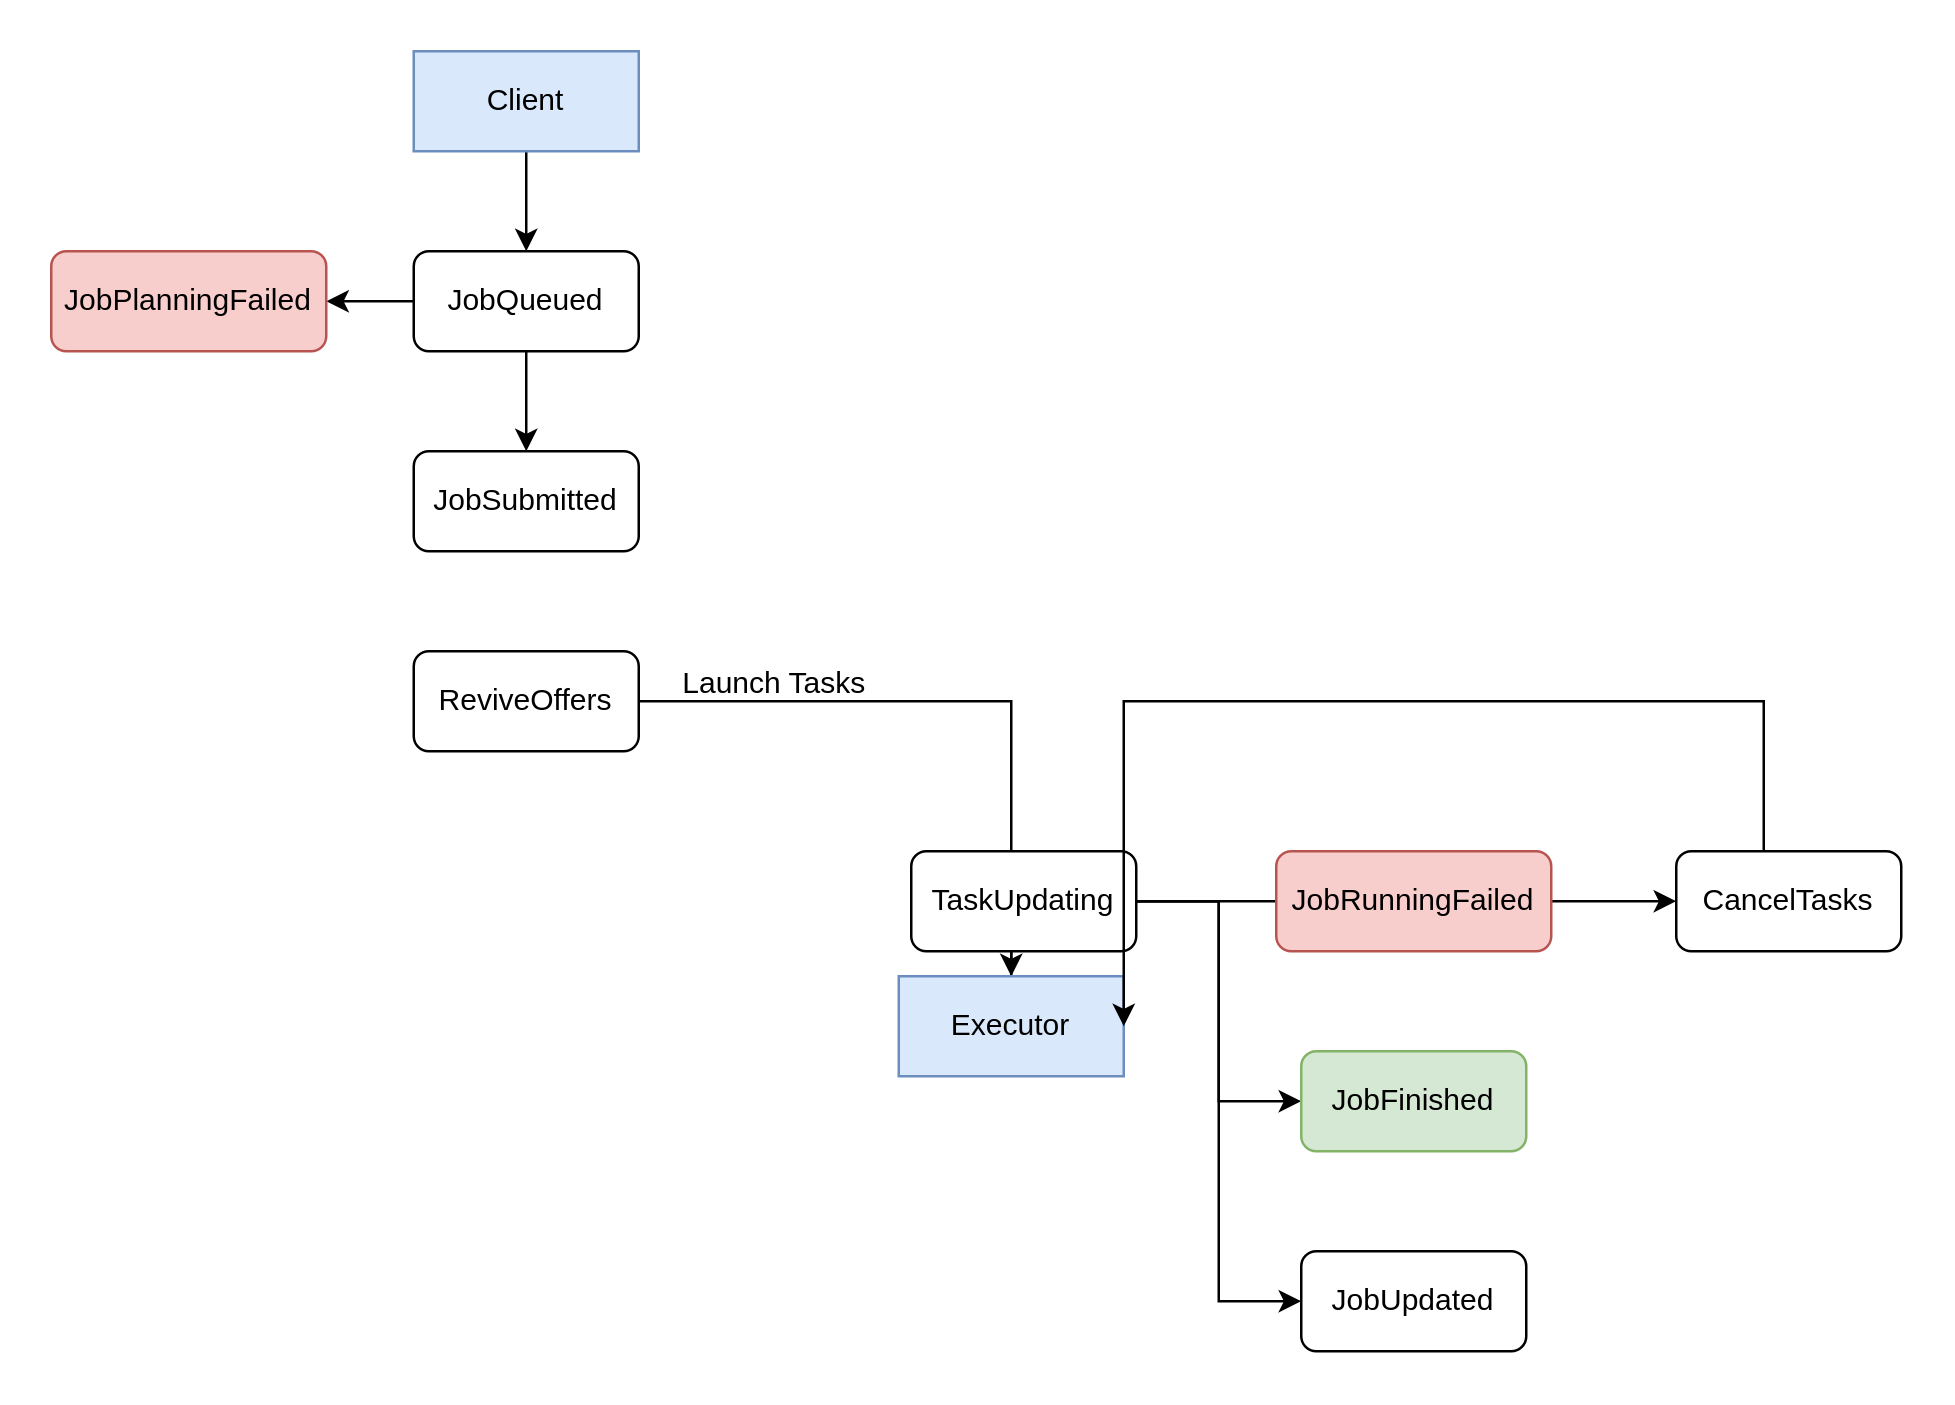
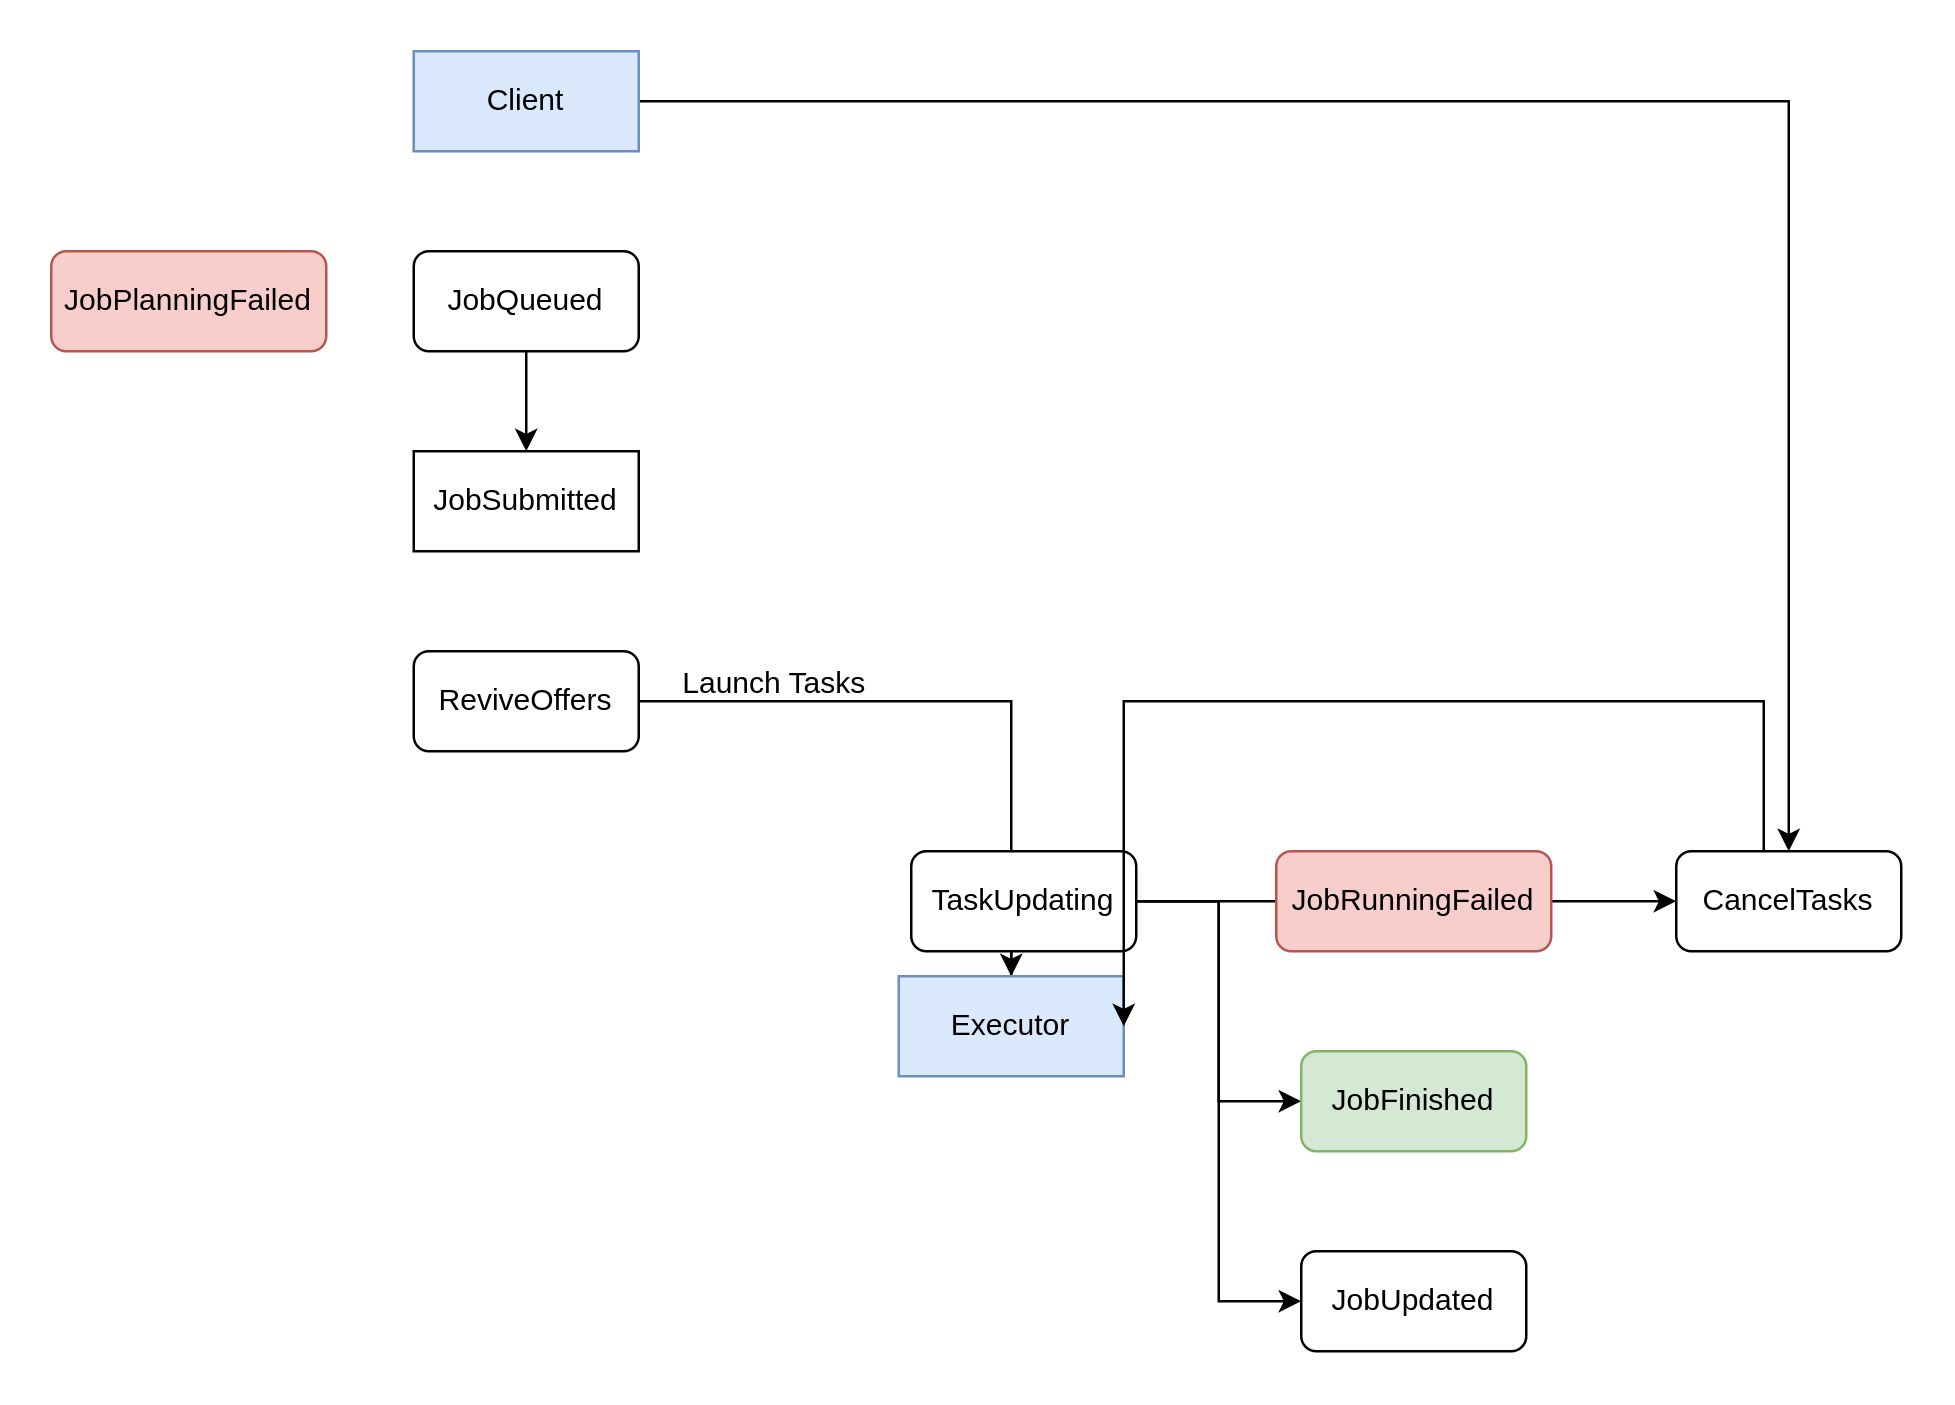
edge "Client" -> "JobQueued": now "Client" -> "CancelTasks"
edge "JobQueued" -> "JobPlanningFailed": removed
node "JobSubmitted": shape rounded rectangle -> rectangle
